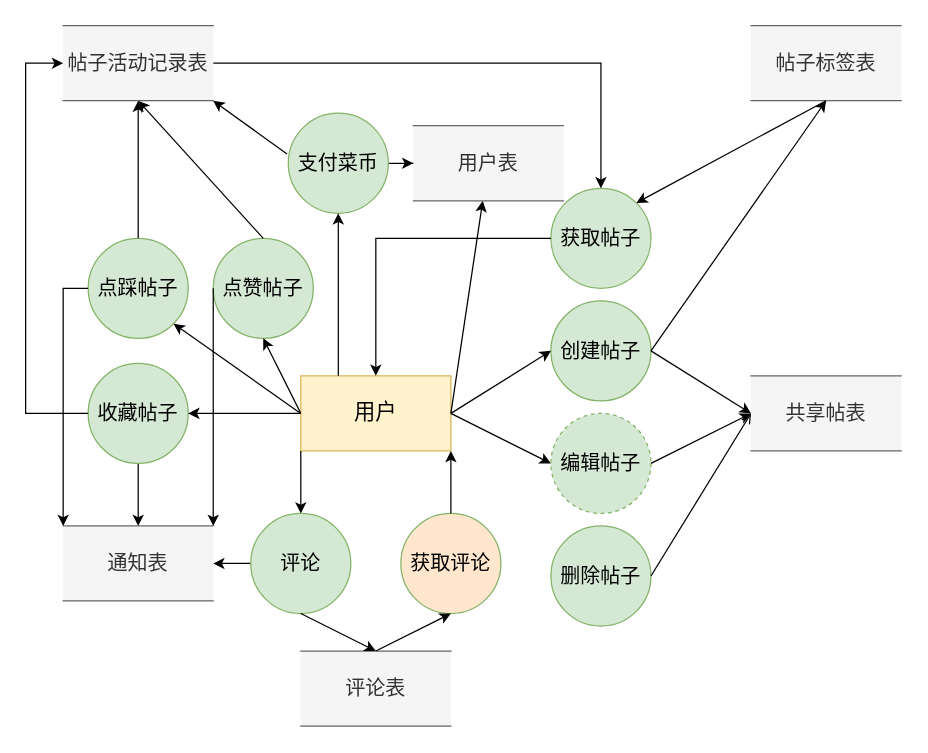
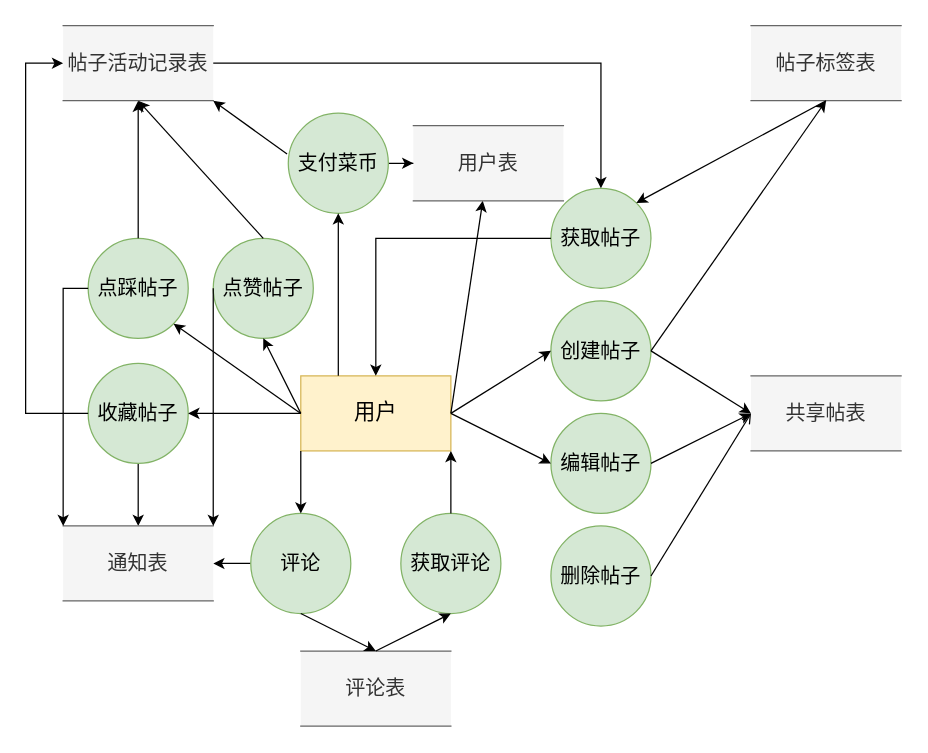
node "编辑帖子": style dashed -> solid
node "获取评论": fillcolor #ffe6cc -> #d5e8d4
